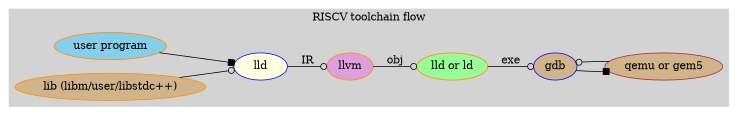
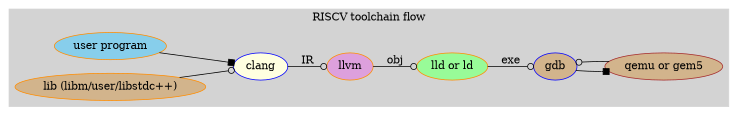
node "lld": label "lld" -> "clang"
